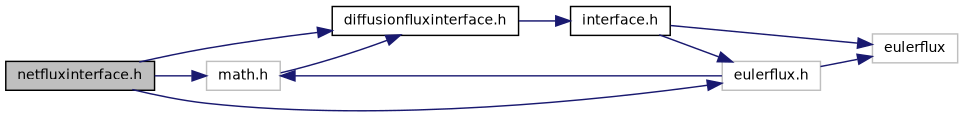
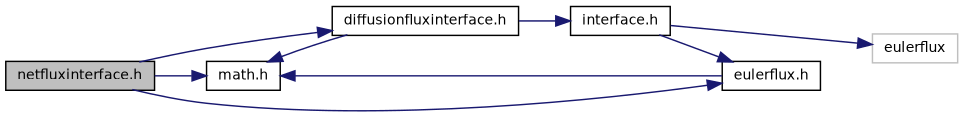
edge "math.h" -> "diffusionfluxinterface.h": reversed
edge "eulerflux.h" -> "eulerflux": removed
node "math.h": color grey75 -> black
node "eulerflux.h": color grey75 -> black
